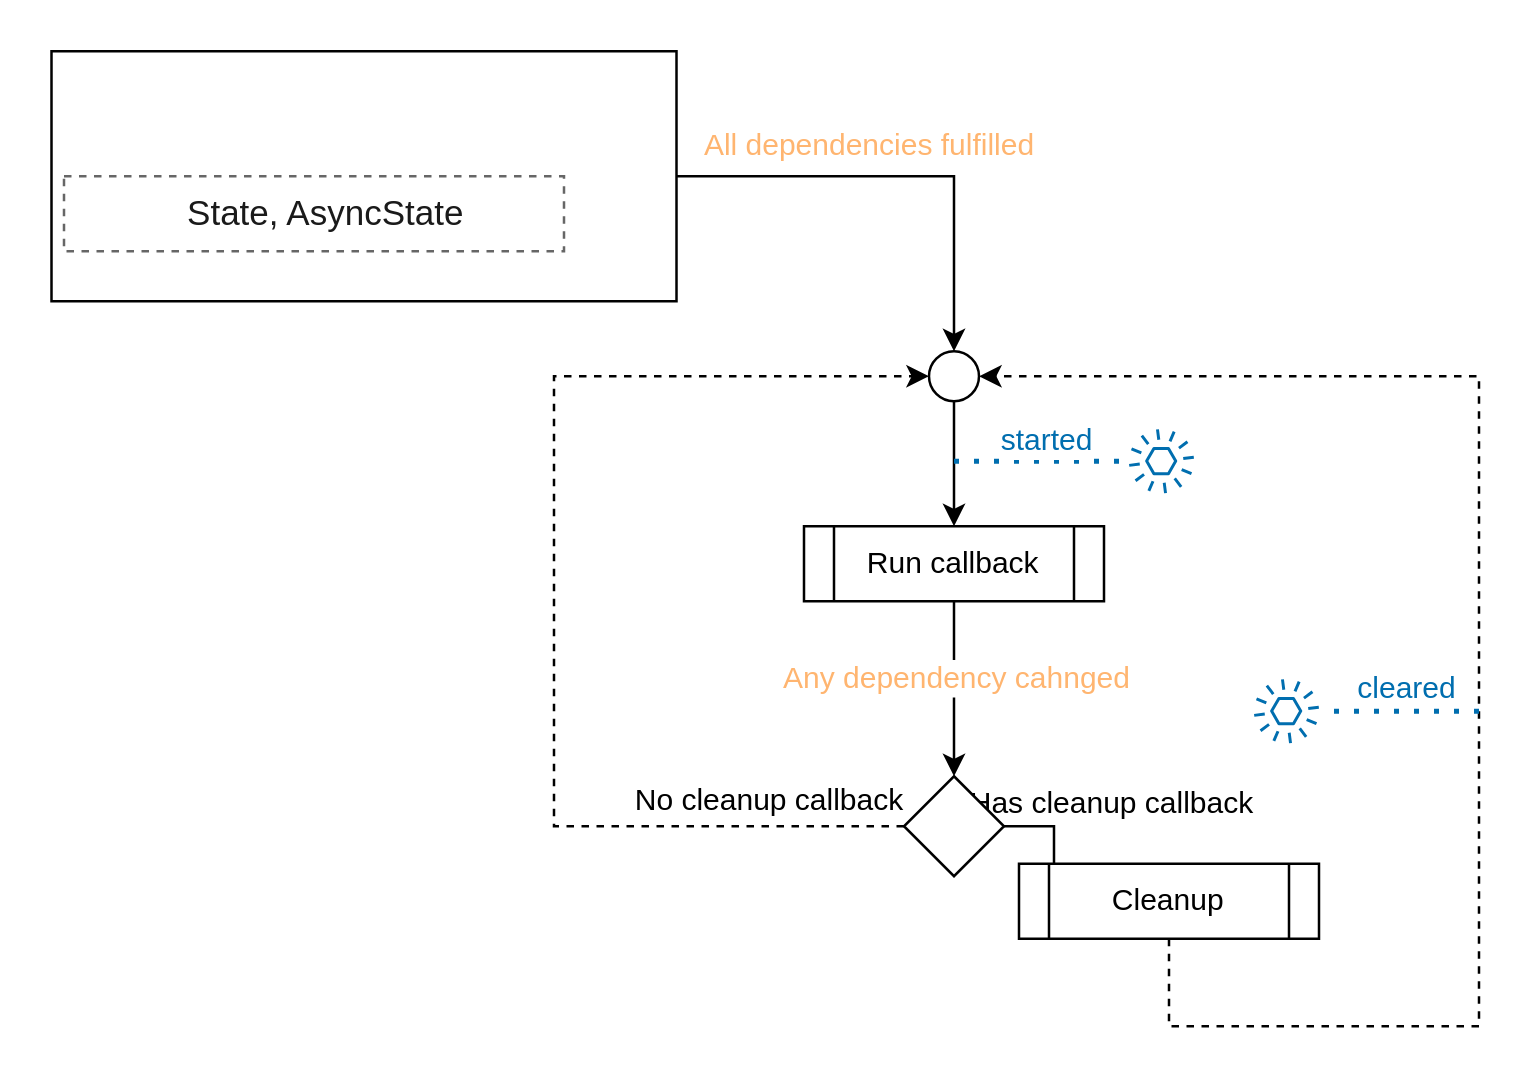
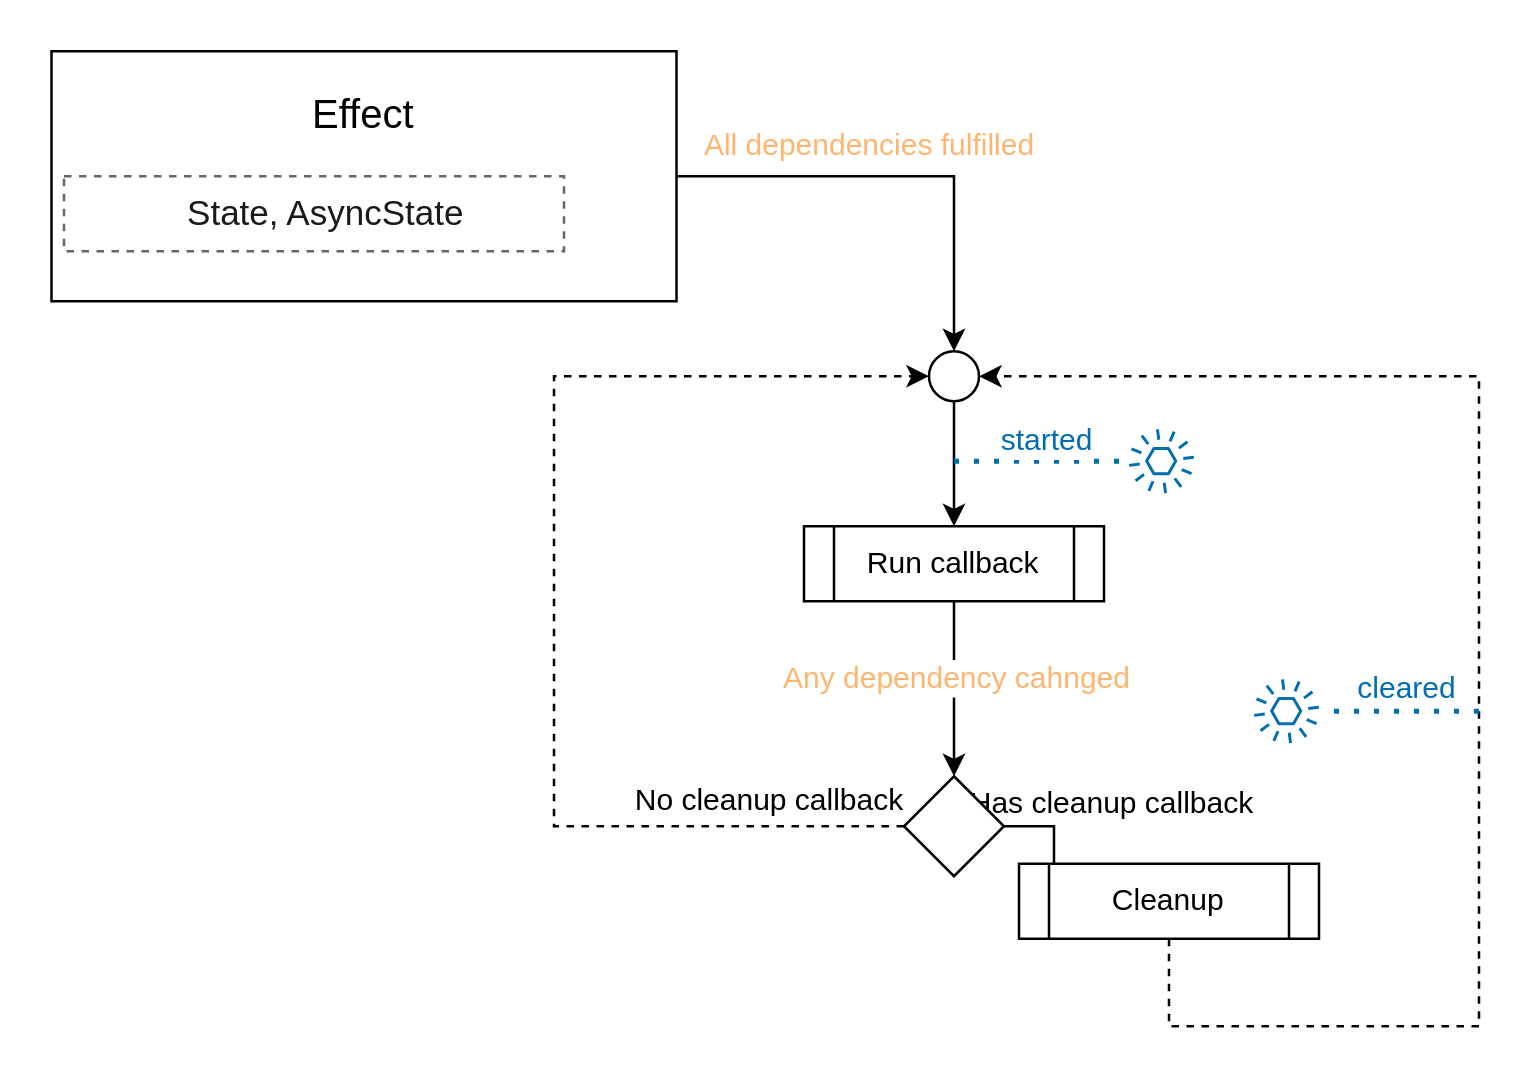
node "Effect": added
